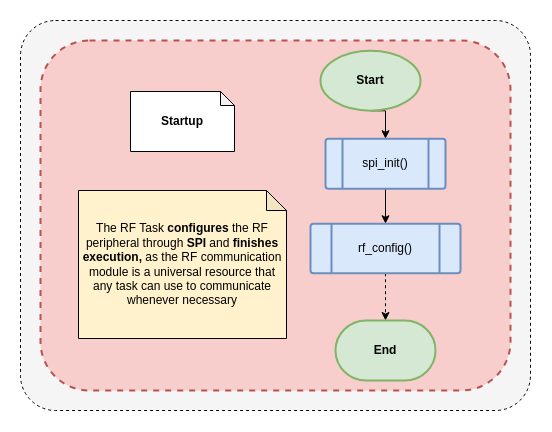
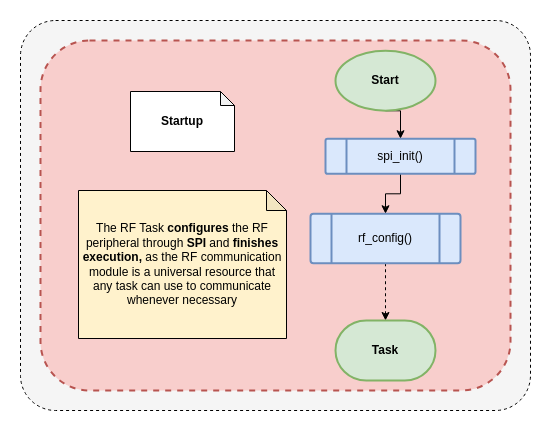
node "Start": moved (371, 81) -> (386, 81)
node "spi_init()": size 120x50 -> 150x35
node "rf_config()": moved (386, 249) -> (386, 239)
node "End": label "End" -> "Task"
